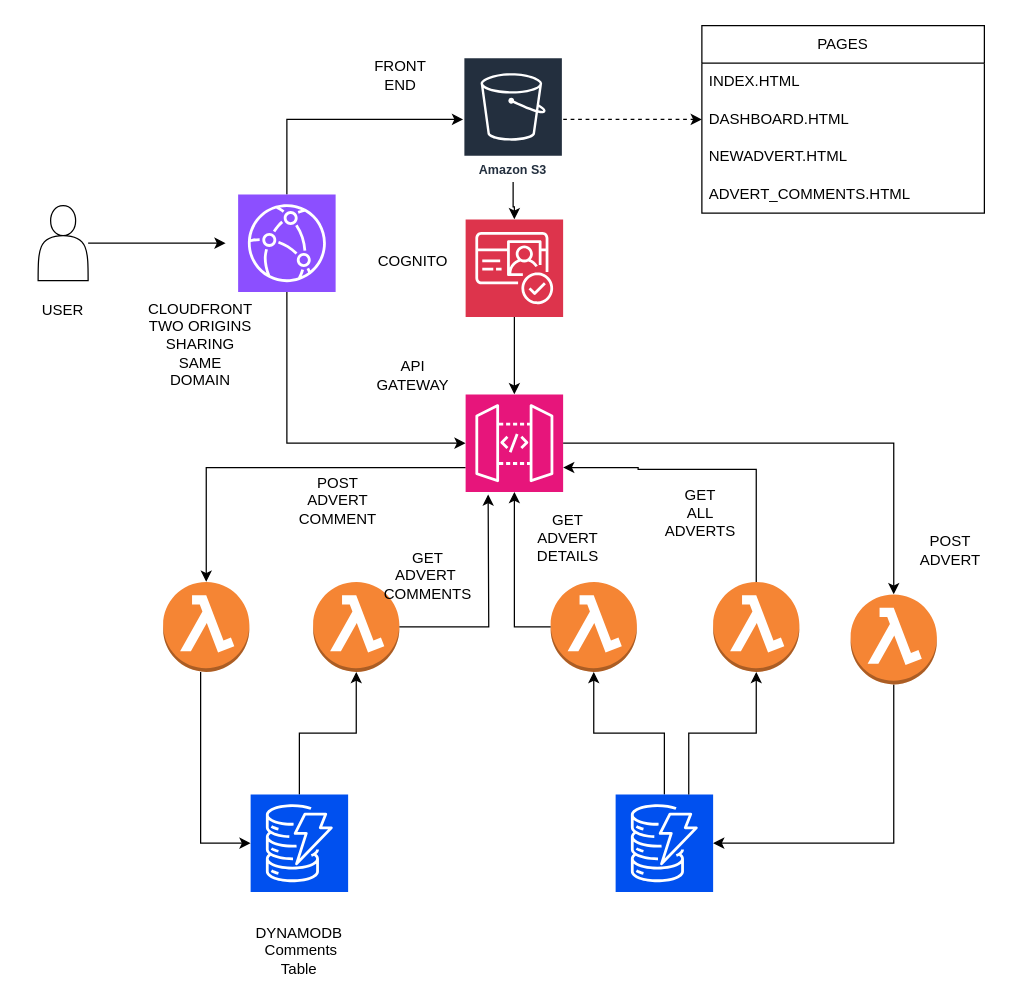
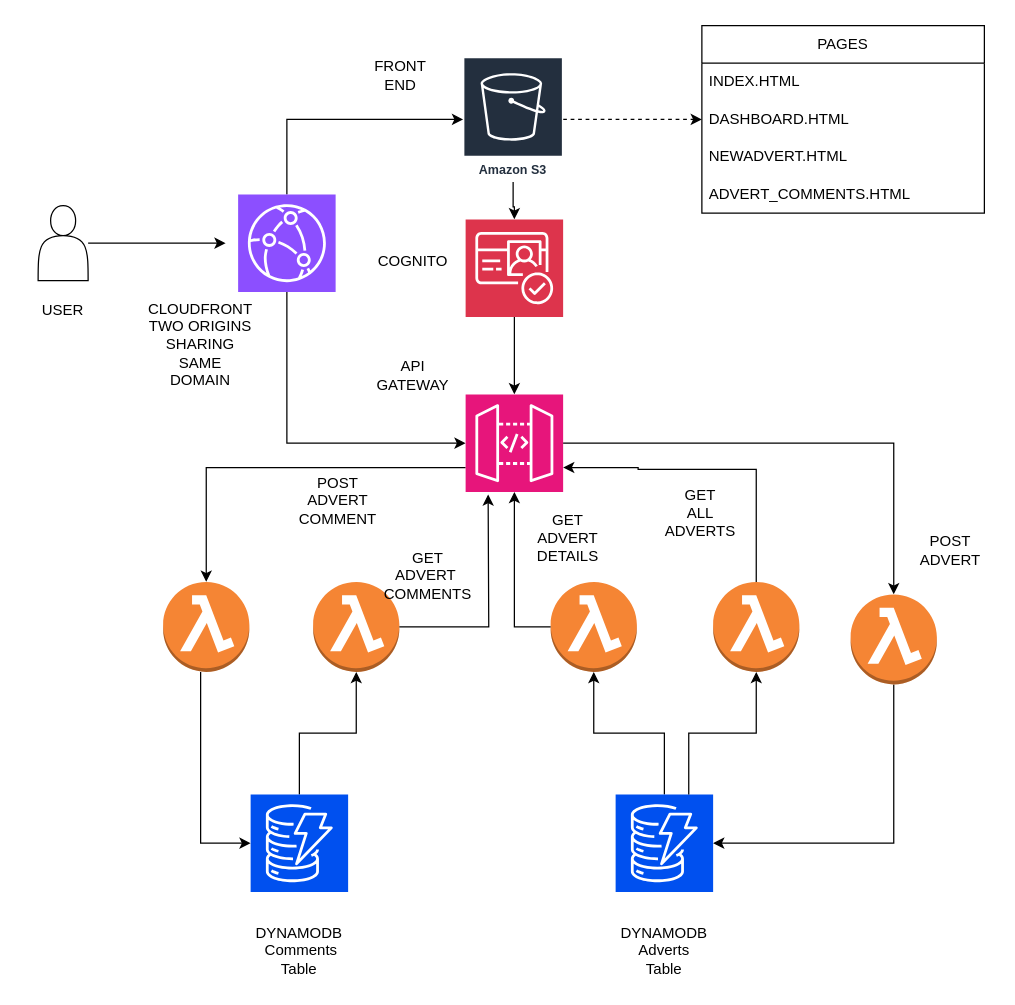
node "DYNAMODB Adverts Table": added
